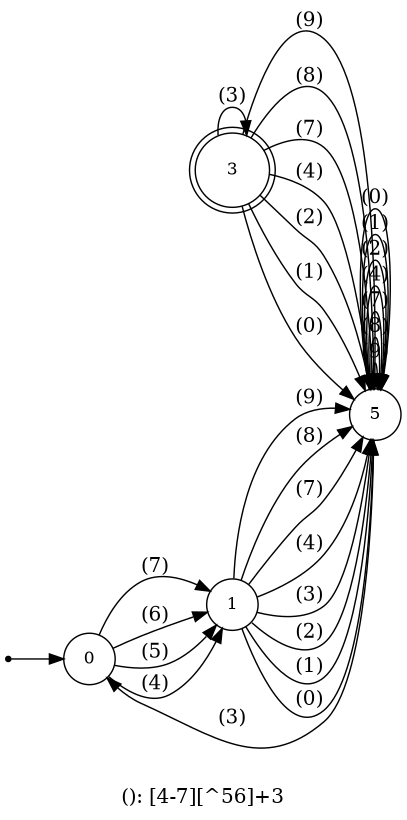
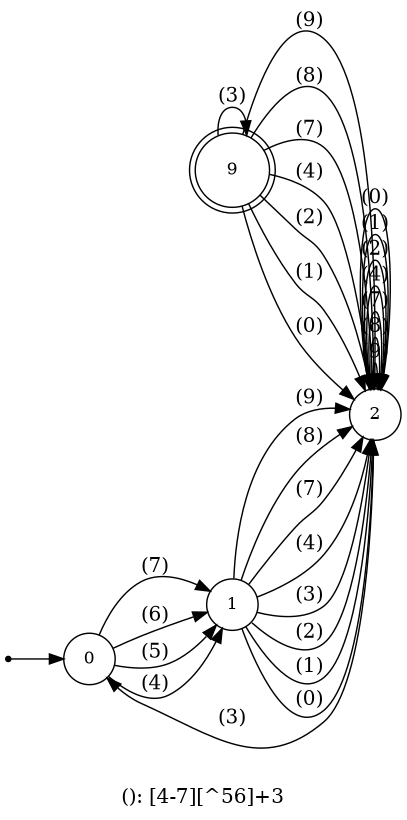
node "3": label "3" -> "9"
node "5": label "5" -> "2"
